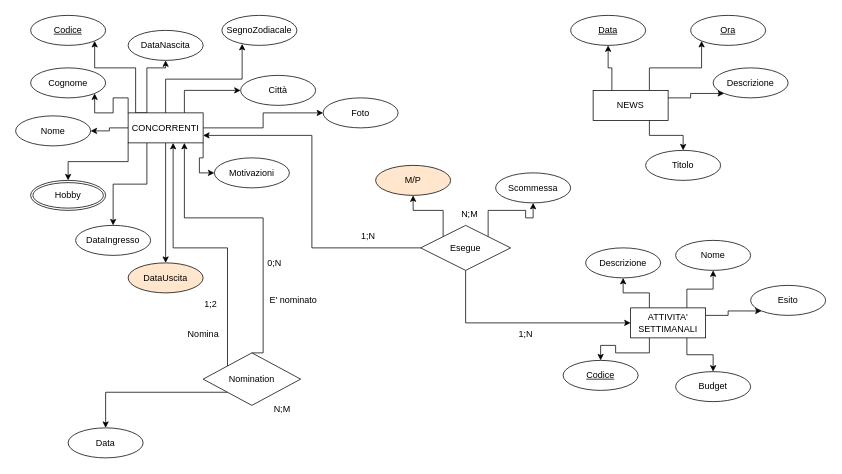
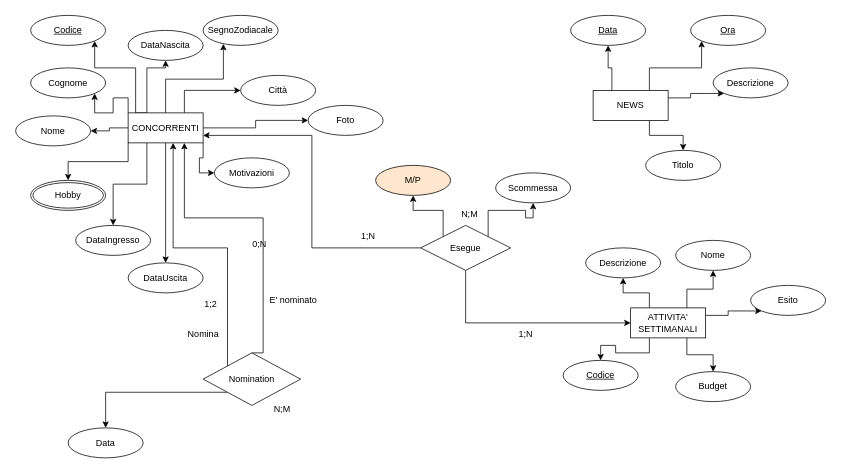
node "SegnoZodiacale": moved (259, 30) -> (240, 30)
node "Foto": moved (360, 113) -> (345, 120)
node "0;N": moved (274, 263) -> (259, 244)
node "DataUscita": fillcolor #ffe6cc -> #ffffff
